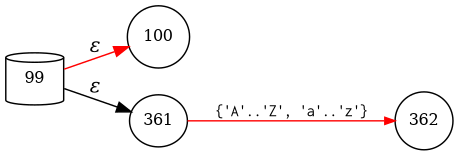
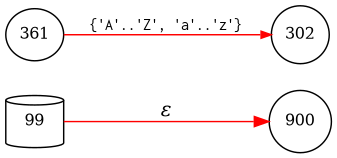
node "100": label "100" -> "900"
edge "99" -> "361": removed, label "ε"
node "362": label "362" -> "302"
